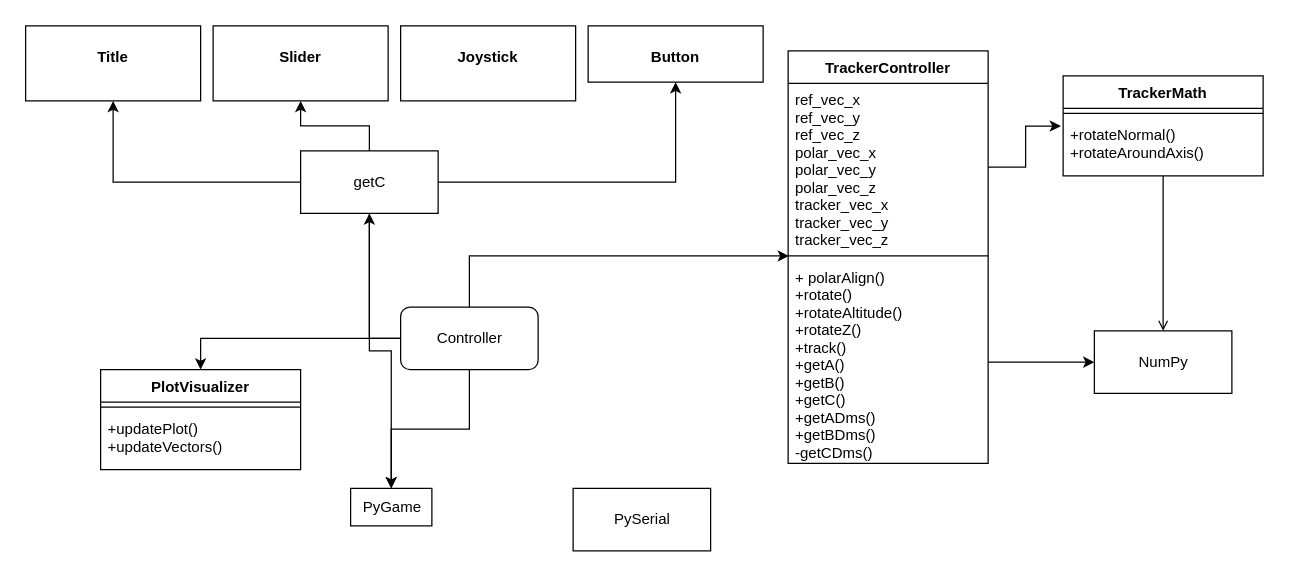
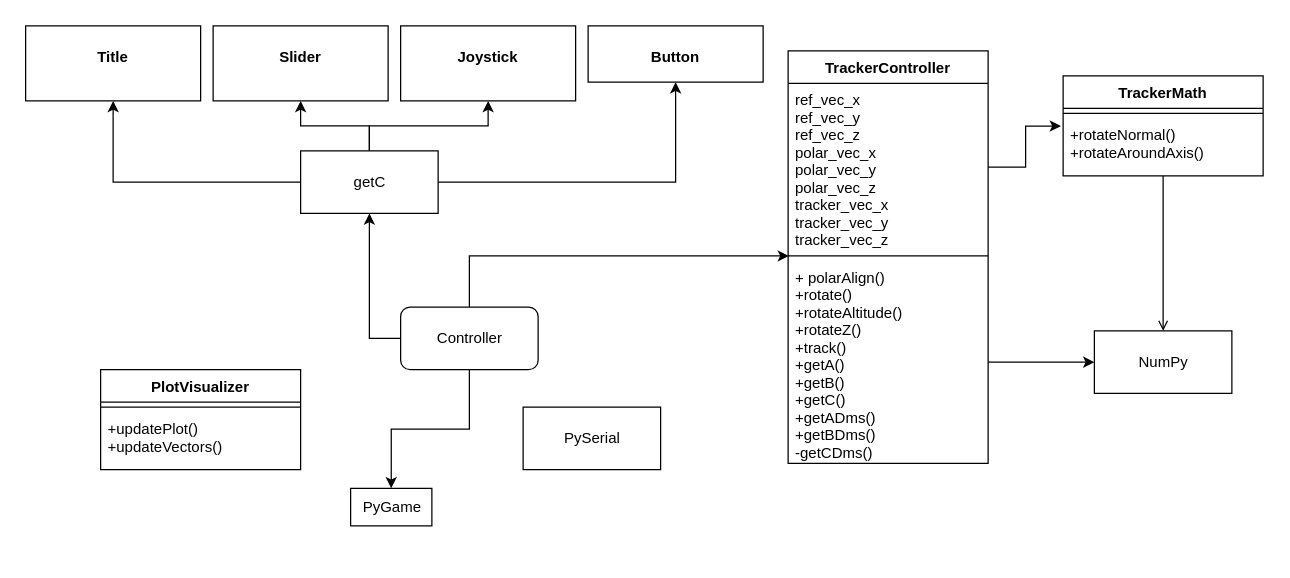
edge "Controller" -> "PlotVisualizer": removed
edge "getC" -> "PyGame": now "getC" -> "Joystick"
node "PySerial": moved (642, 519) -> (592, 438)
